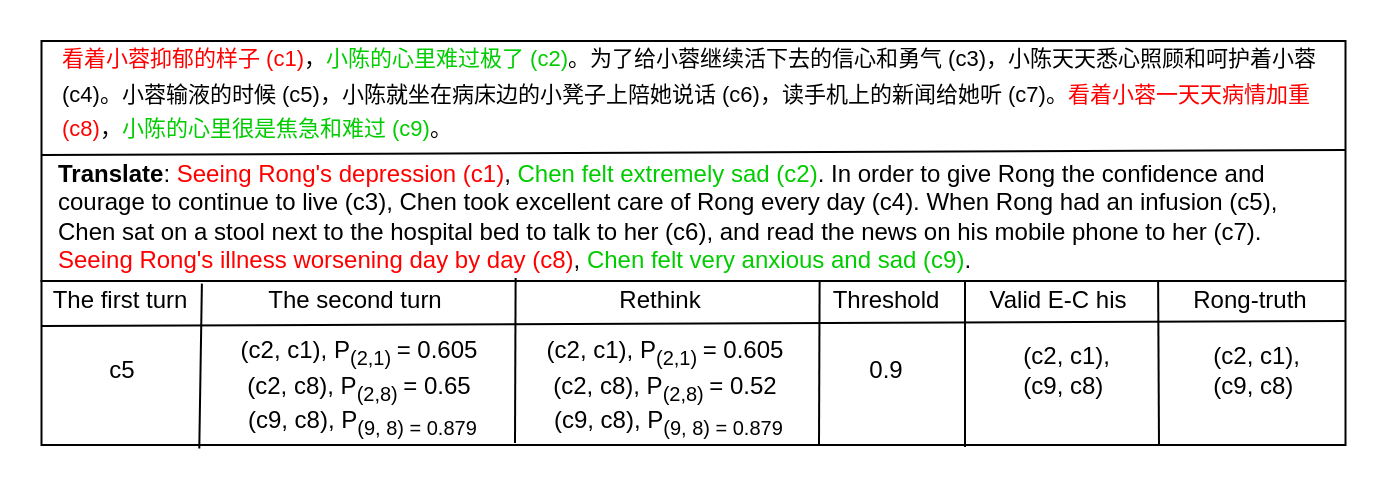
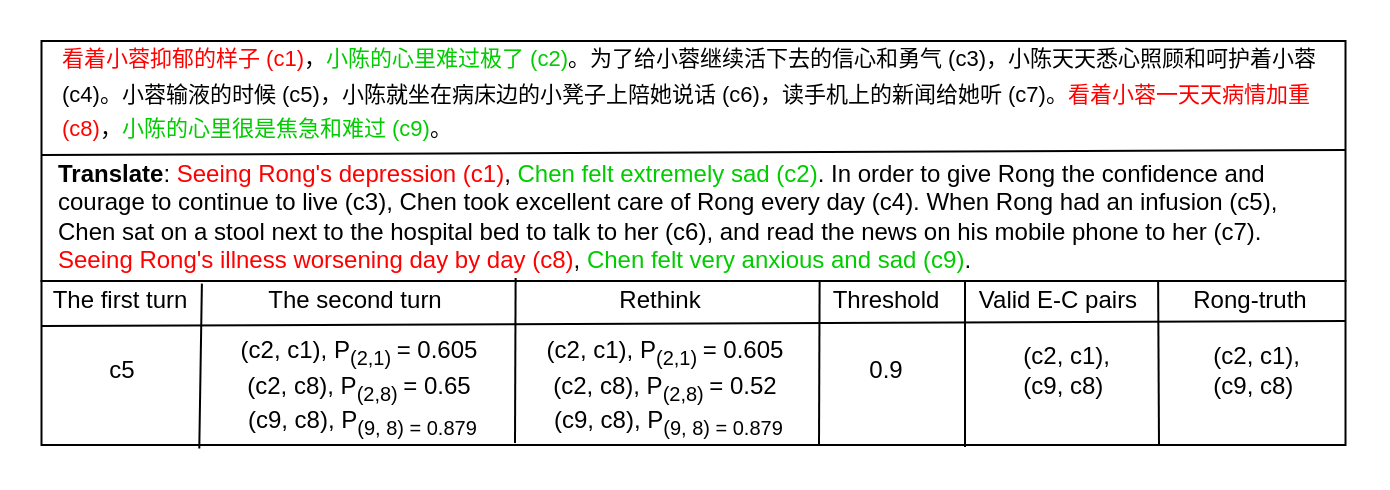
node "Valid E-C his": label "Valid E-C his" -> "Valid E-C pairs"
